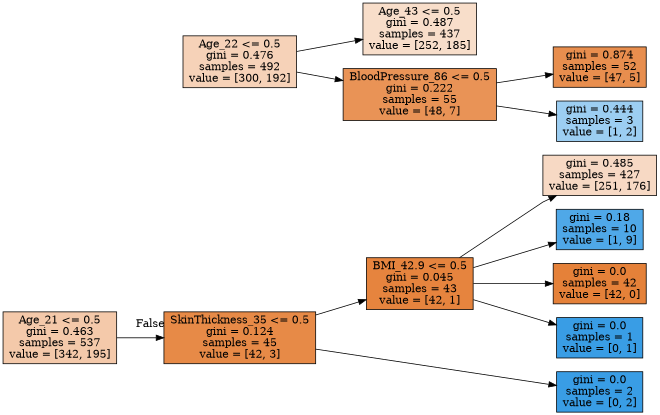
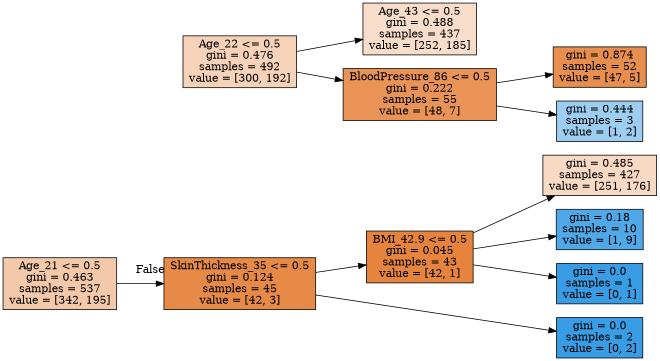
node "Age_43 <= 0.5 gini = 0.487 samples = 437 value = [252, 185]": label "Age_43 <= 0.5 gini = 0.487 samples = 437 value = [252, 185]" -> "Age_43 <= 0.5 gini = 0.488 samples = 437 value = [252, 185]"
node "gini = 0.0 samples = 42 value = [42, 0]": removed
